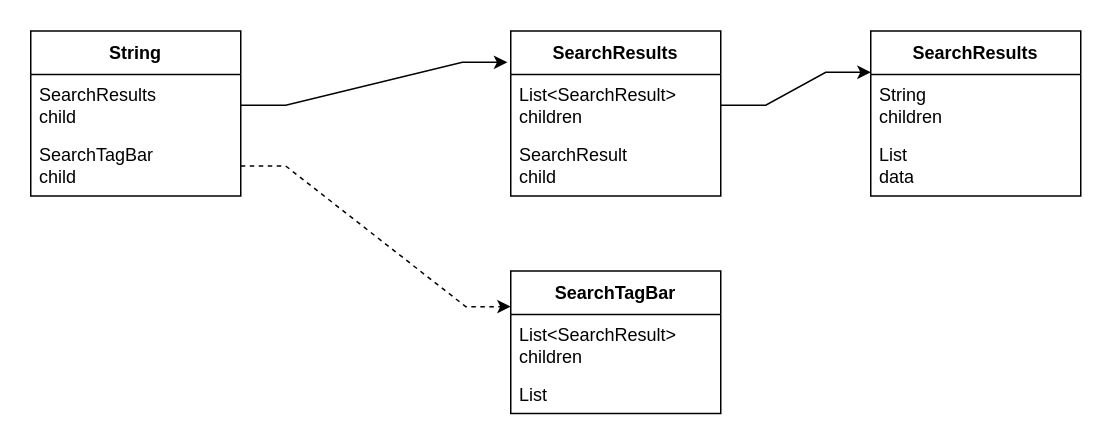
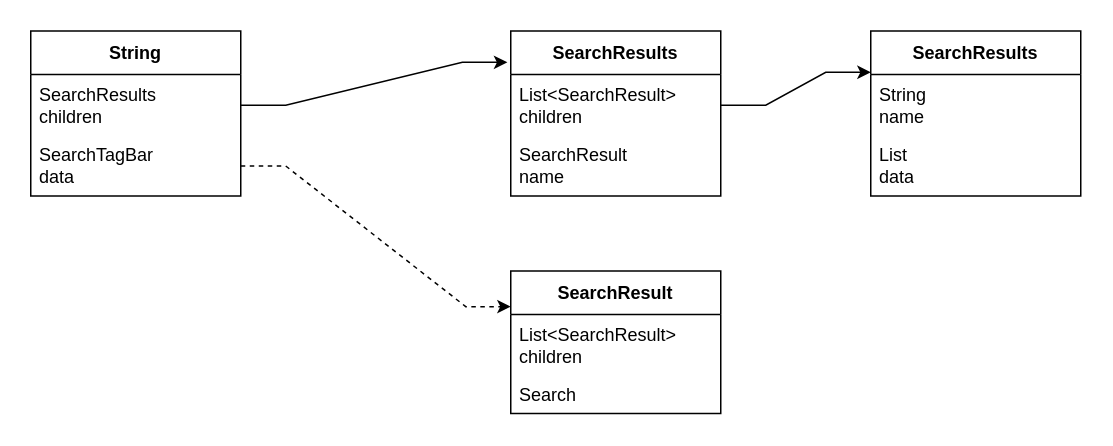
node "SearchResults child": label "SearchResults child" -> "SearchResults children"
node "String children": label "String children" -> "String name"
node "SearchTagBar child": label "SearchTagBar child" -> "SearchTagBar data"
node "SearchResult child": label "SearchResult child" -> "SearchResult name"
node "SearchTagBar": label "SearchTagBar" -> "SearchResult"
node "List": label "List" -> "Search"
